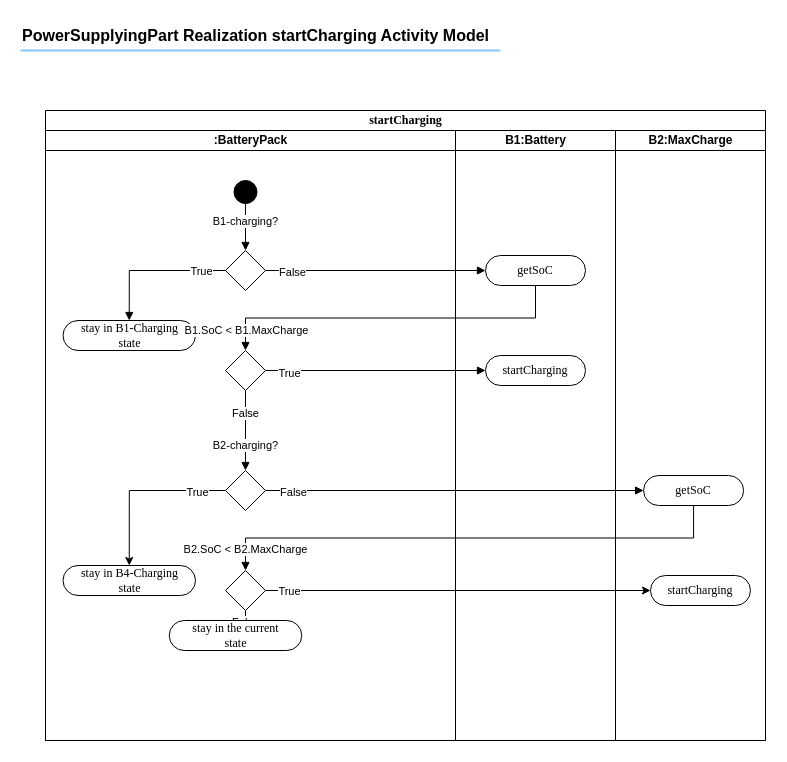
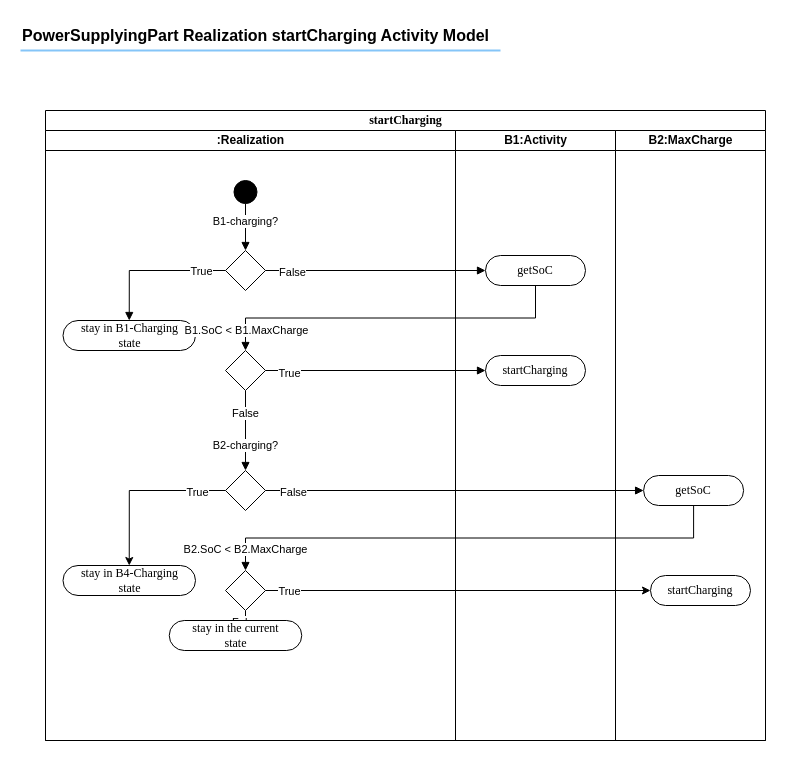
node ":BatteryPack": label ":BatteryPack" -> ":Realization"
node "B1:Battery": label "B1:Battery" -> "B1:Activity"
